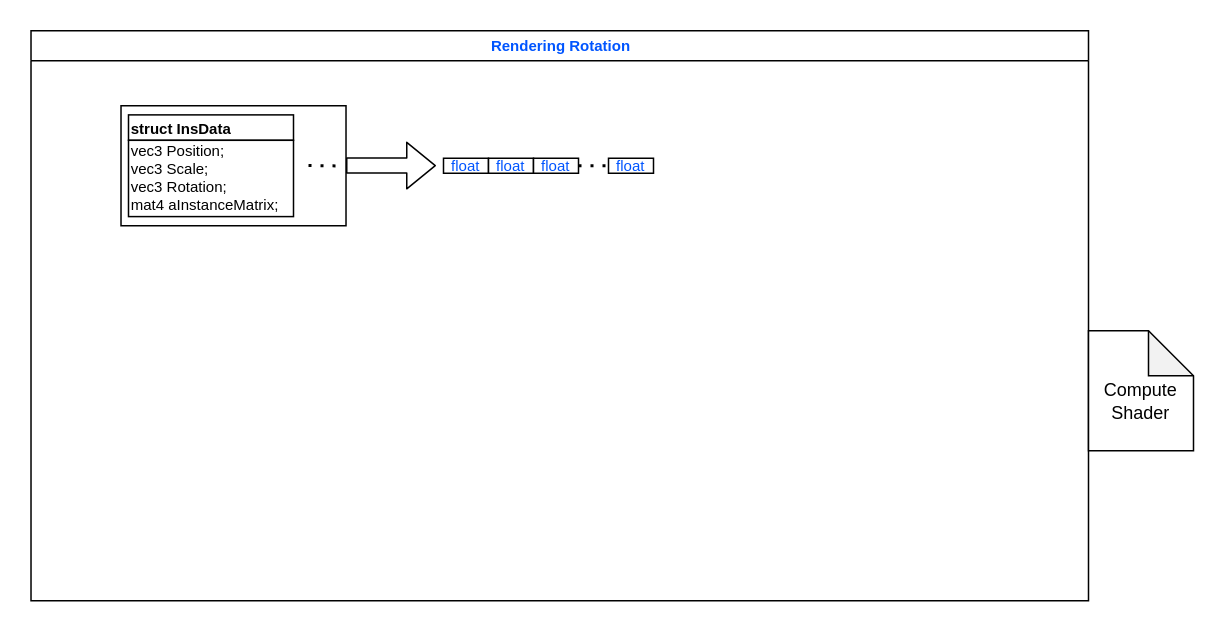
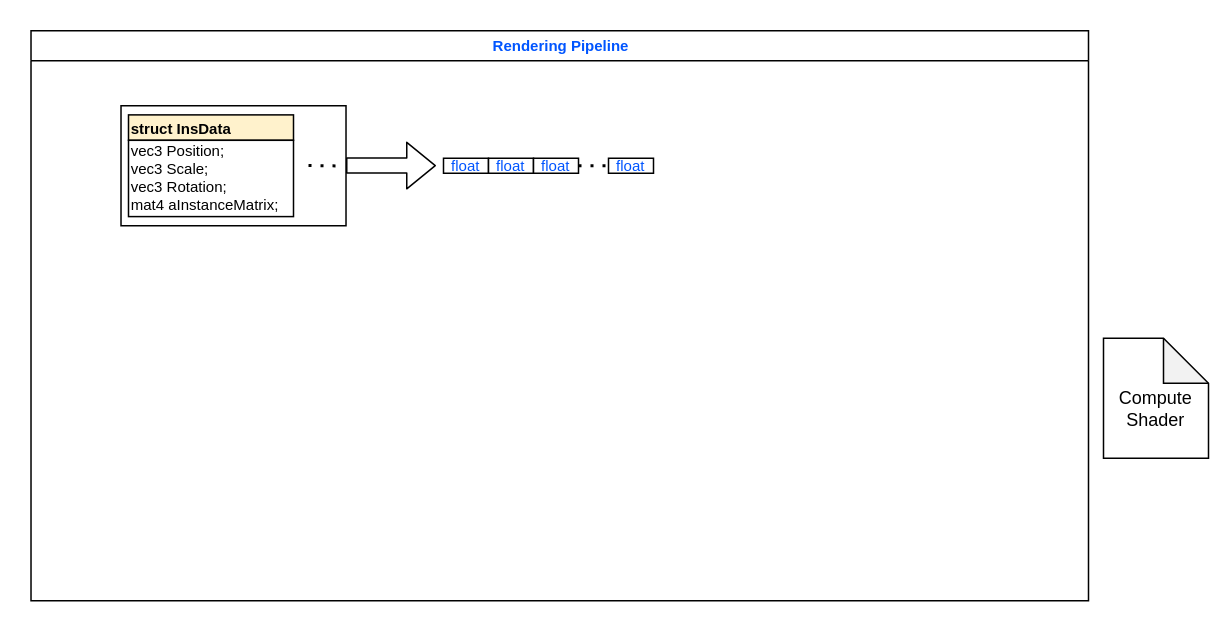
node "Rendering Rotation": label "Rendering Rotation" -> "Rendering Pipeline"
node "struct InsData": fillcolor #ffffff -> #fff2cc
node "Compute Shader": moved (1141, 391) -> (1156, 398)
